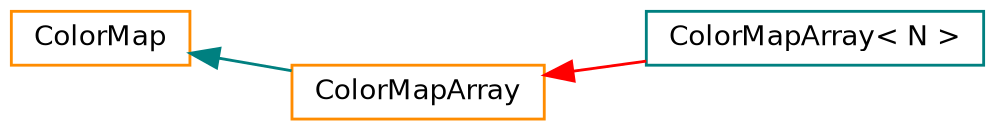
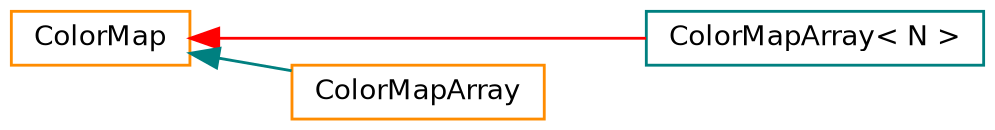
edge "ColorMapArray< N >" -> "ColorMapArray": now "ColorMapArray< N >" -> "ColorMap"
